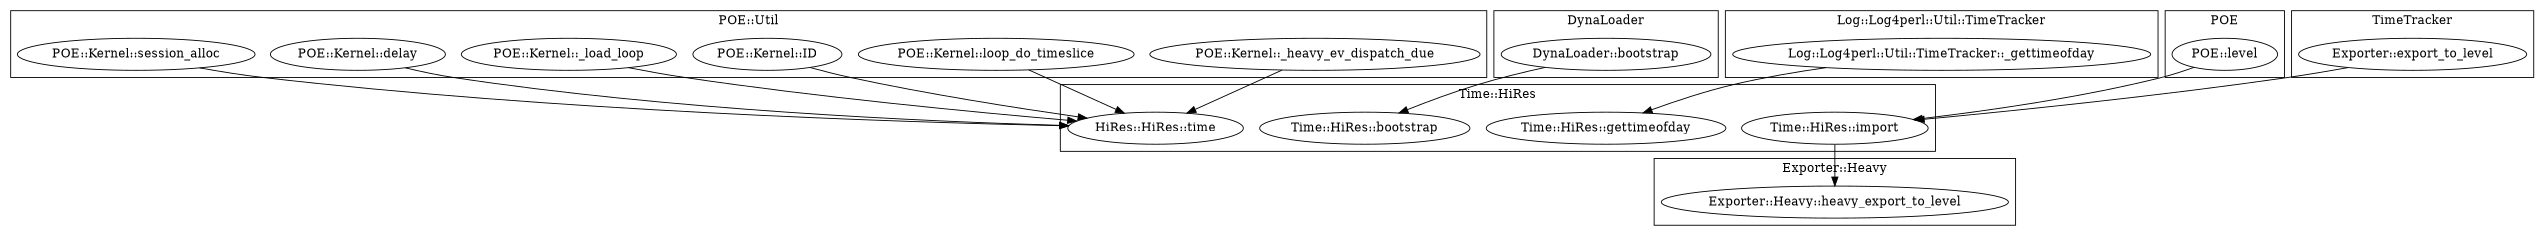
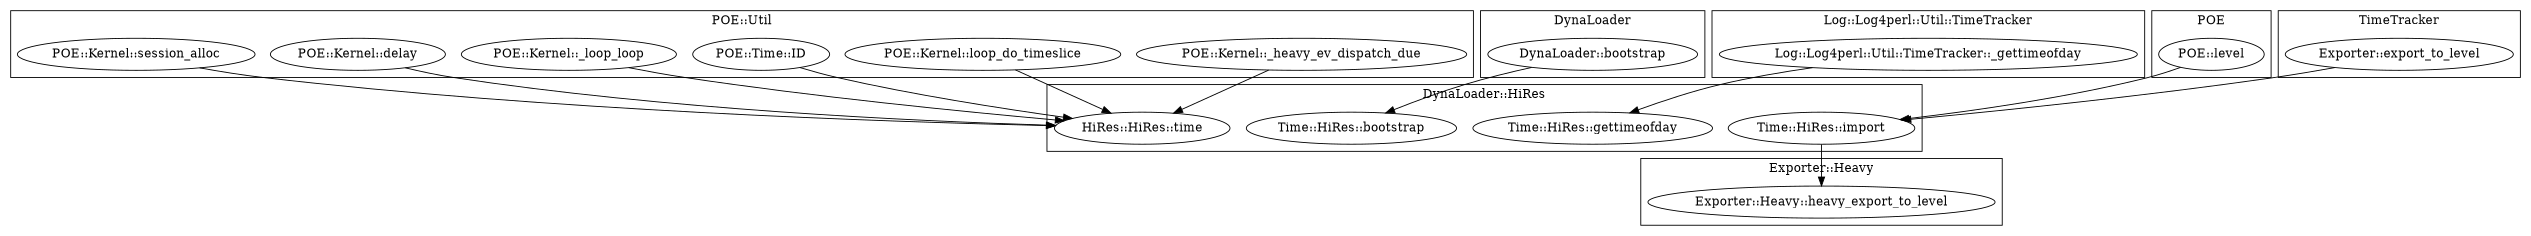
node "POE::Kernel::_load_loop": label "POE::Kernel::_load_loop" -> "POE::Kernel::_loop_loop"
node "POE::Kernel::ID": label "POE::Kernel::ID" -> "POE::Time::ID"
cluster "Time::HiRes": label "Time::HiRes" -> "DynaLoader::HiRes"
